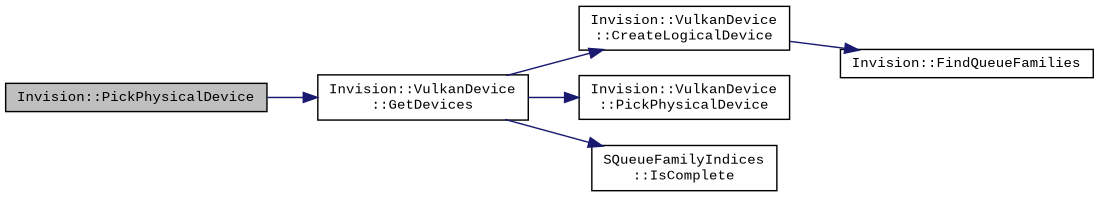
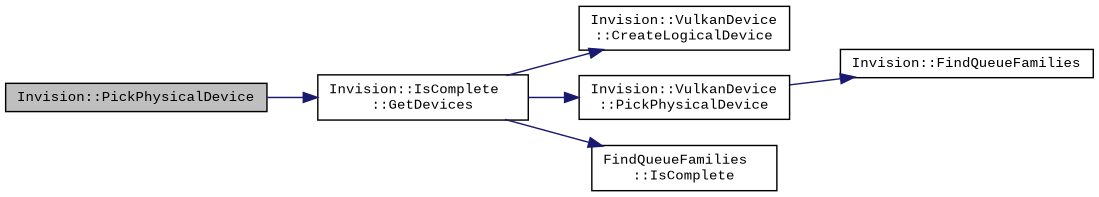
edge "Invision::VulkanDevice ::CreateLogicalDevice" -> "Invision::FindQueueFamilies": now "Invision::VulkanDevice ::PickPhysicalDevice" -> "Invision::FindQueueFamilies"
node "Invision::VulkanDevice ::GetDevices": label "Invision::VulkanDevice ::GetDevices" -> "Invision::IsComplete ::GetDevices"
node "SQueueFamilyIndices ::IsComplete": label "SQueueFamilyIndices ::IsComplete" -> "FindQueueFamilies ::IsComplete"
